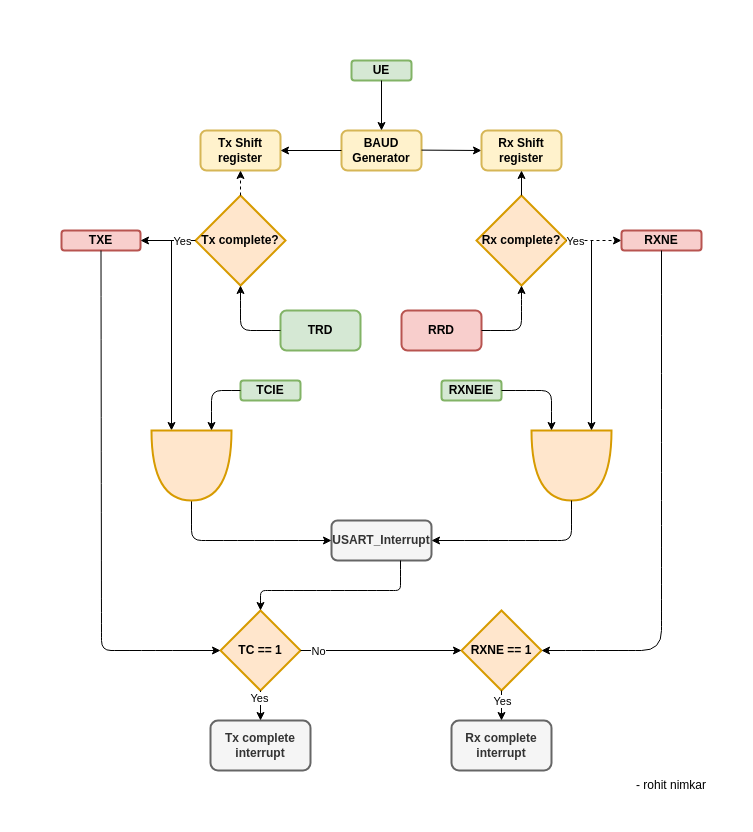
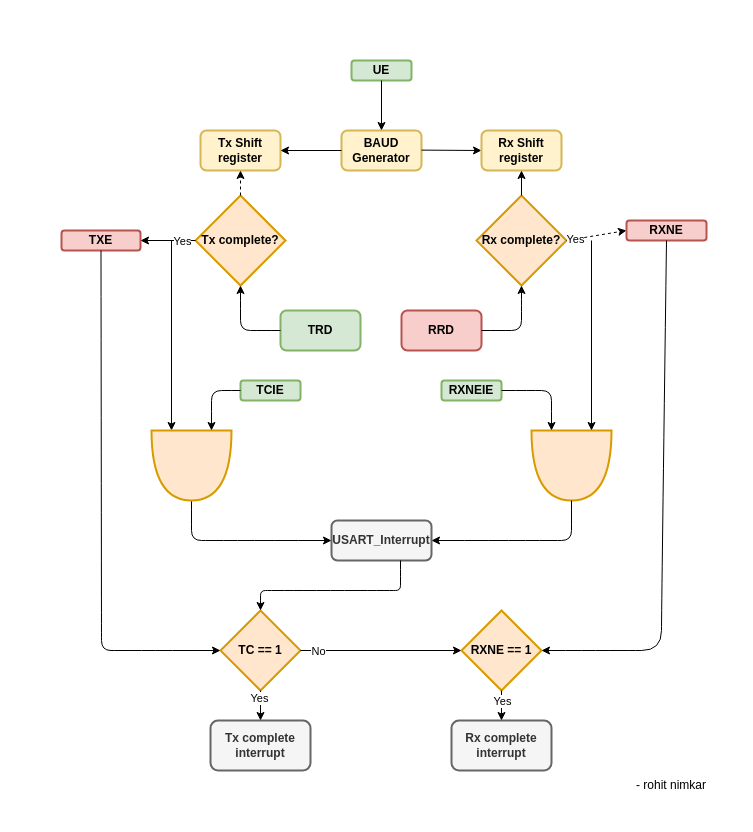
node "RXNE": moved (662, 241) -> (667, 231)
